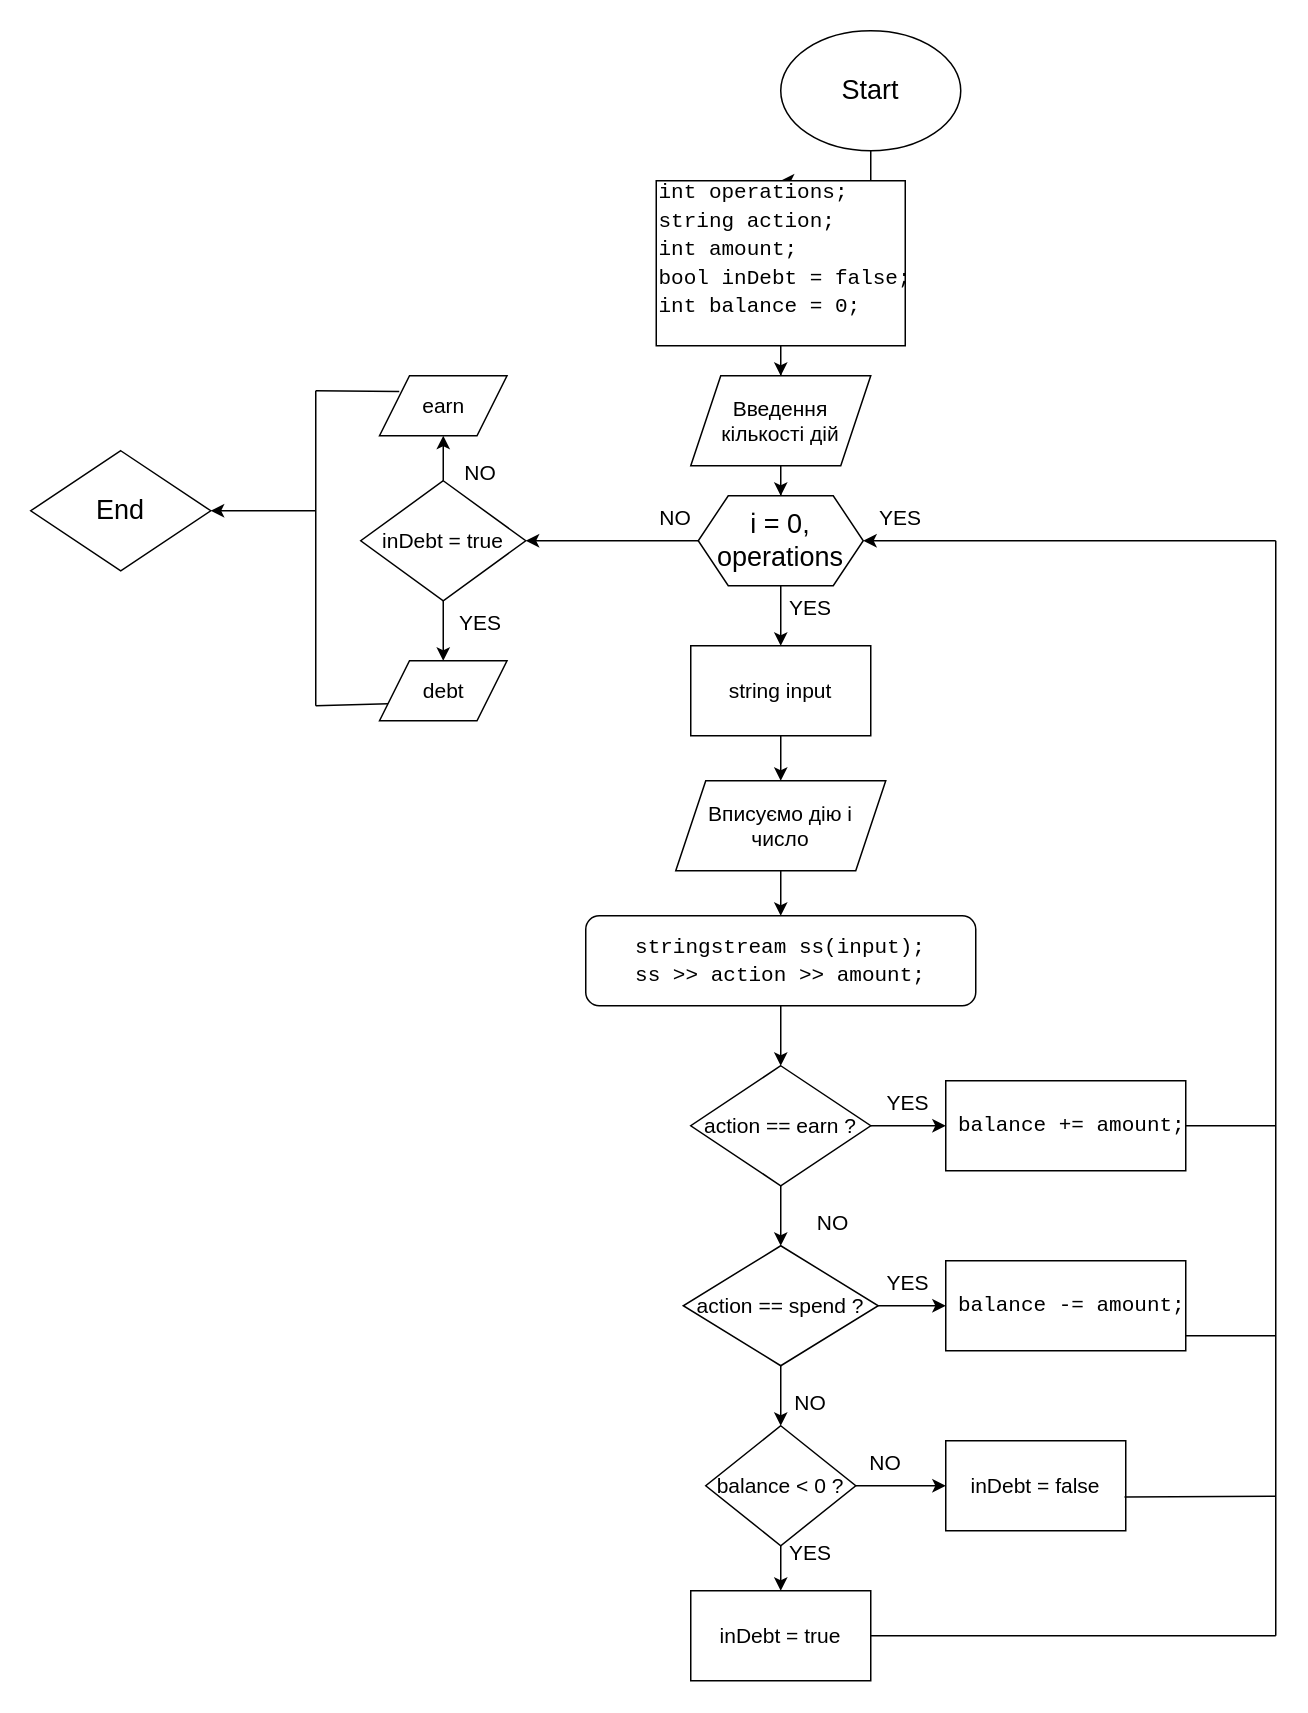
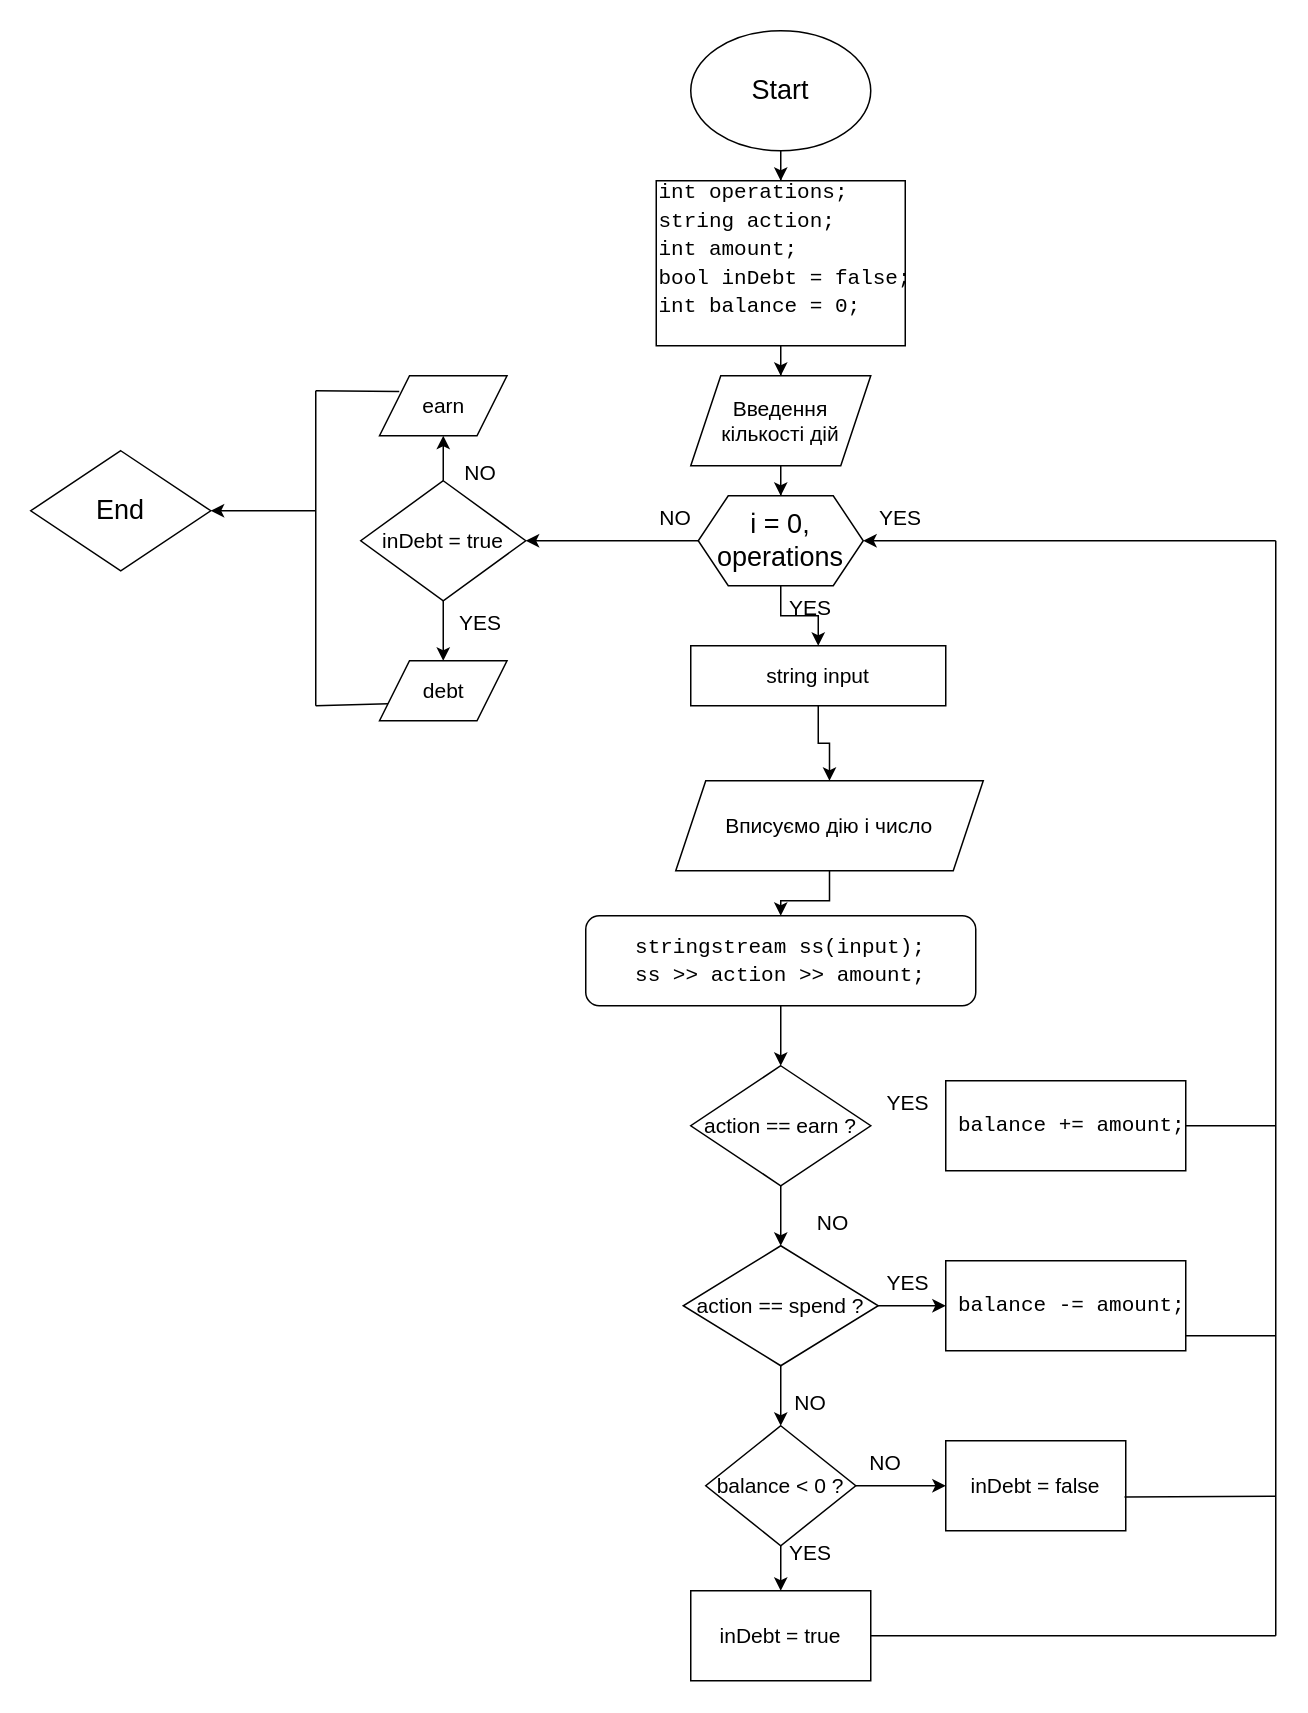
node "Start": moved (871, 91) -> (781, 91)
node "string input": size 180x90 -> 255x60
node "Вписуємо дію і число": size 210x90 -> 308x90
edge "action == earn ?" -> "balance += amount;": removed
